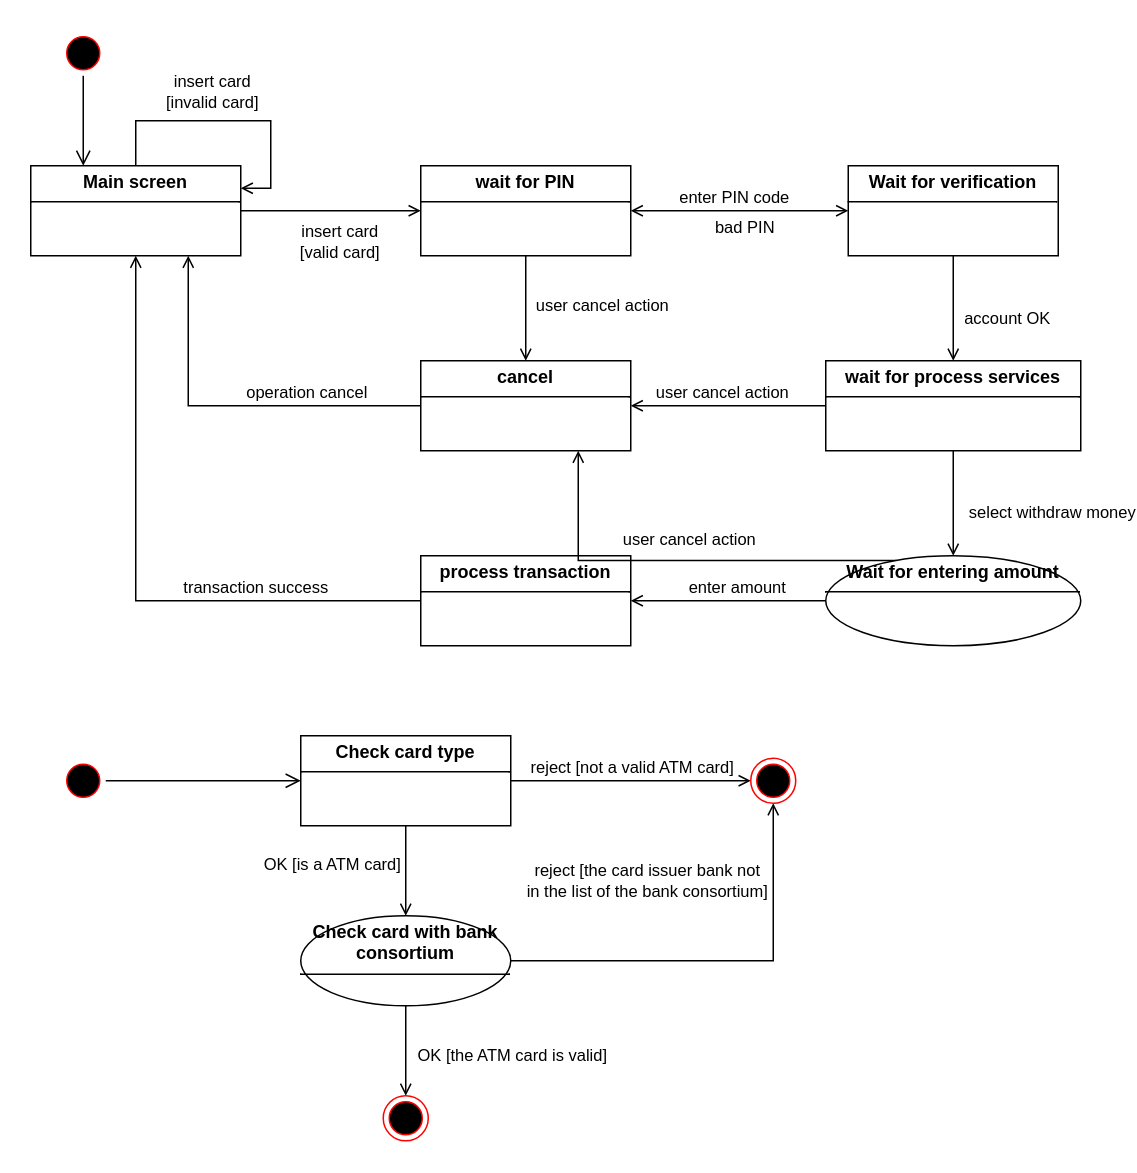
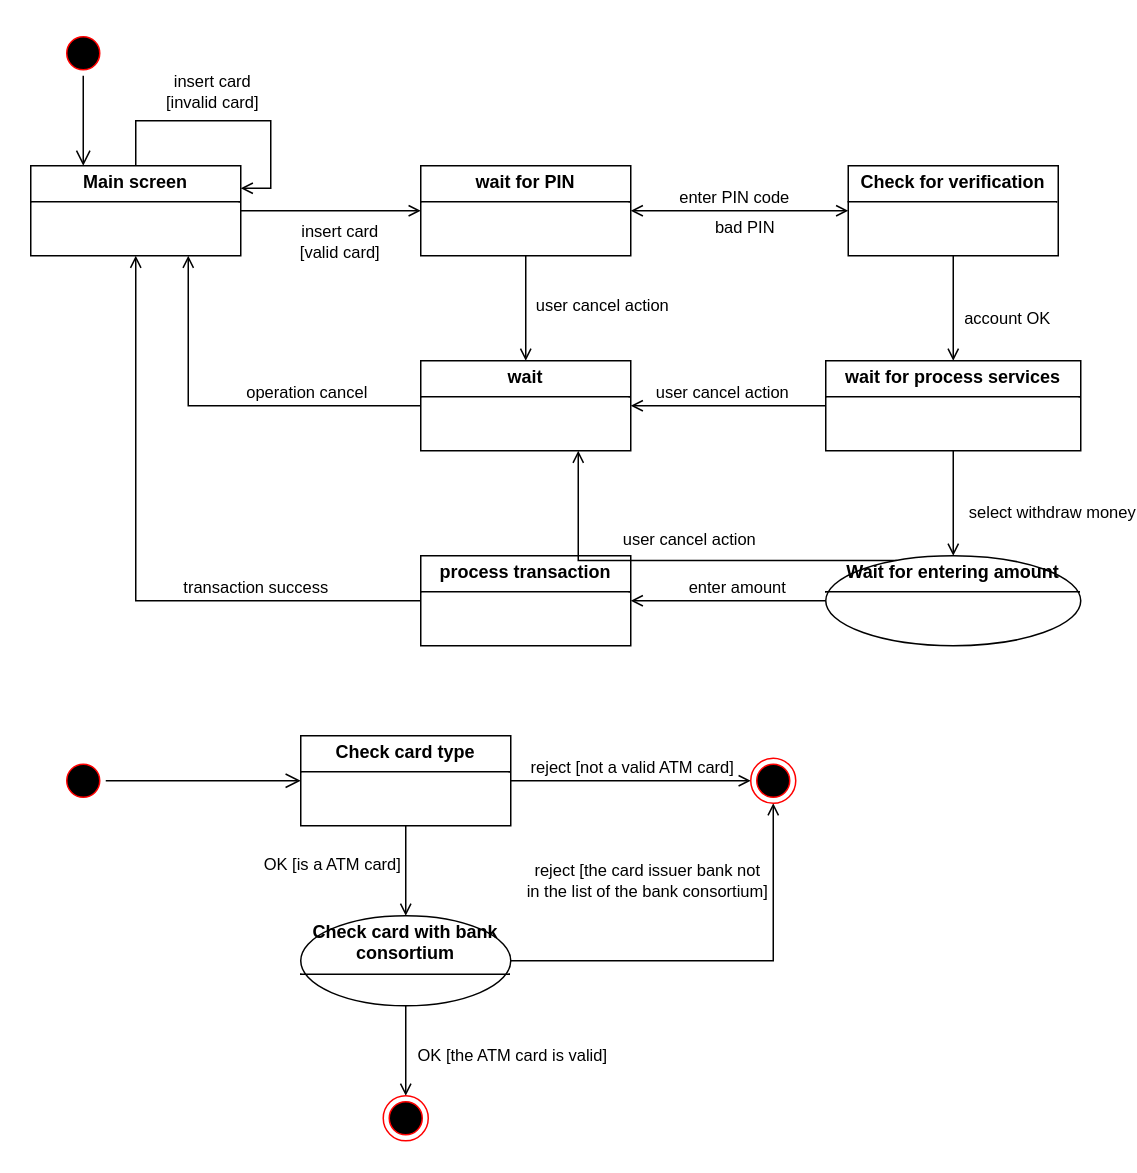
node "Wait for verification": label "Wait for verification" -> "Check for verification"
node "cancel": label "cancel" -> "wait"
